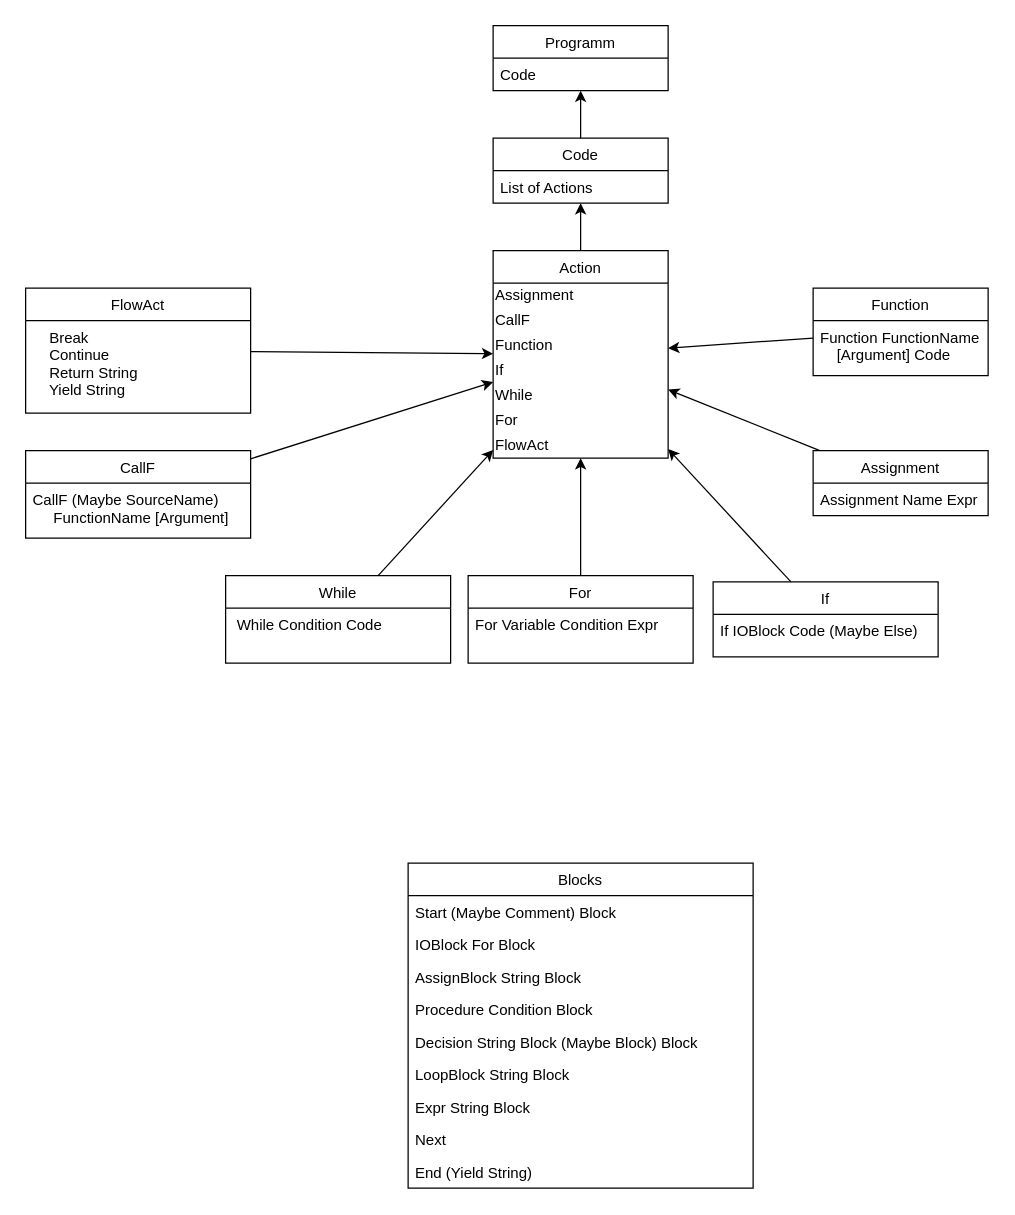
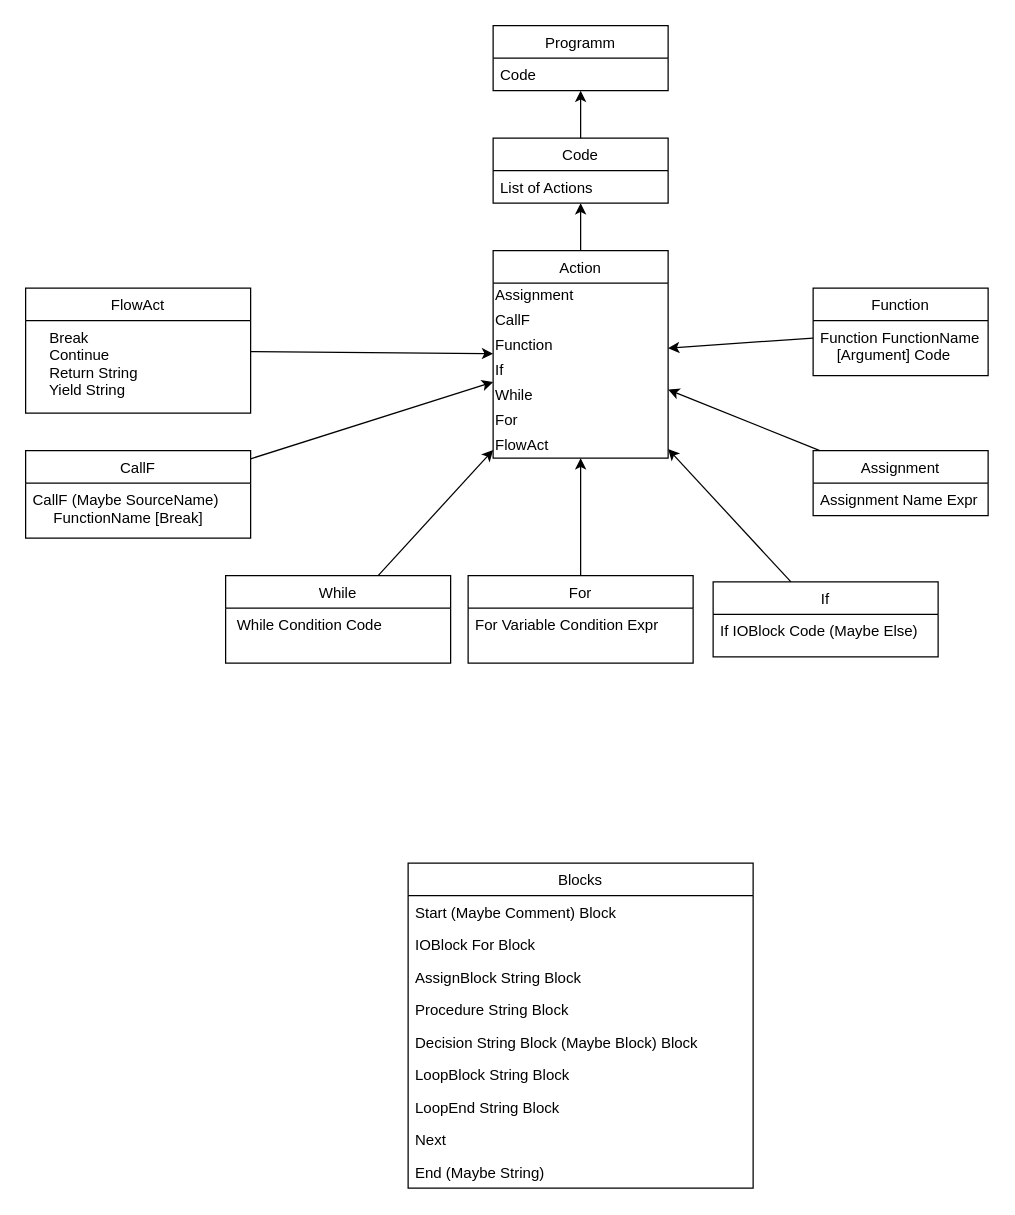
node "CallF (Maybe SourceName) FunctionName [Argument]": label "CallF (Maybe SourceName) FunctionName [Argument]" -> "CallF (Maybe SourceName) FunctionName [Break]"
node "Procedure Condition Block": label "Procedure Condition Block" -> "Procedure String Block"
node "Expr String Block": label "Expr String Block" -> "LoopEnd String Block"
node "End (Yield String)": label "End (Yield String)" -> "End (Maybe String)"
